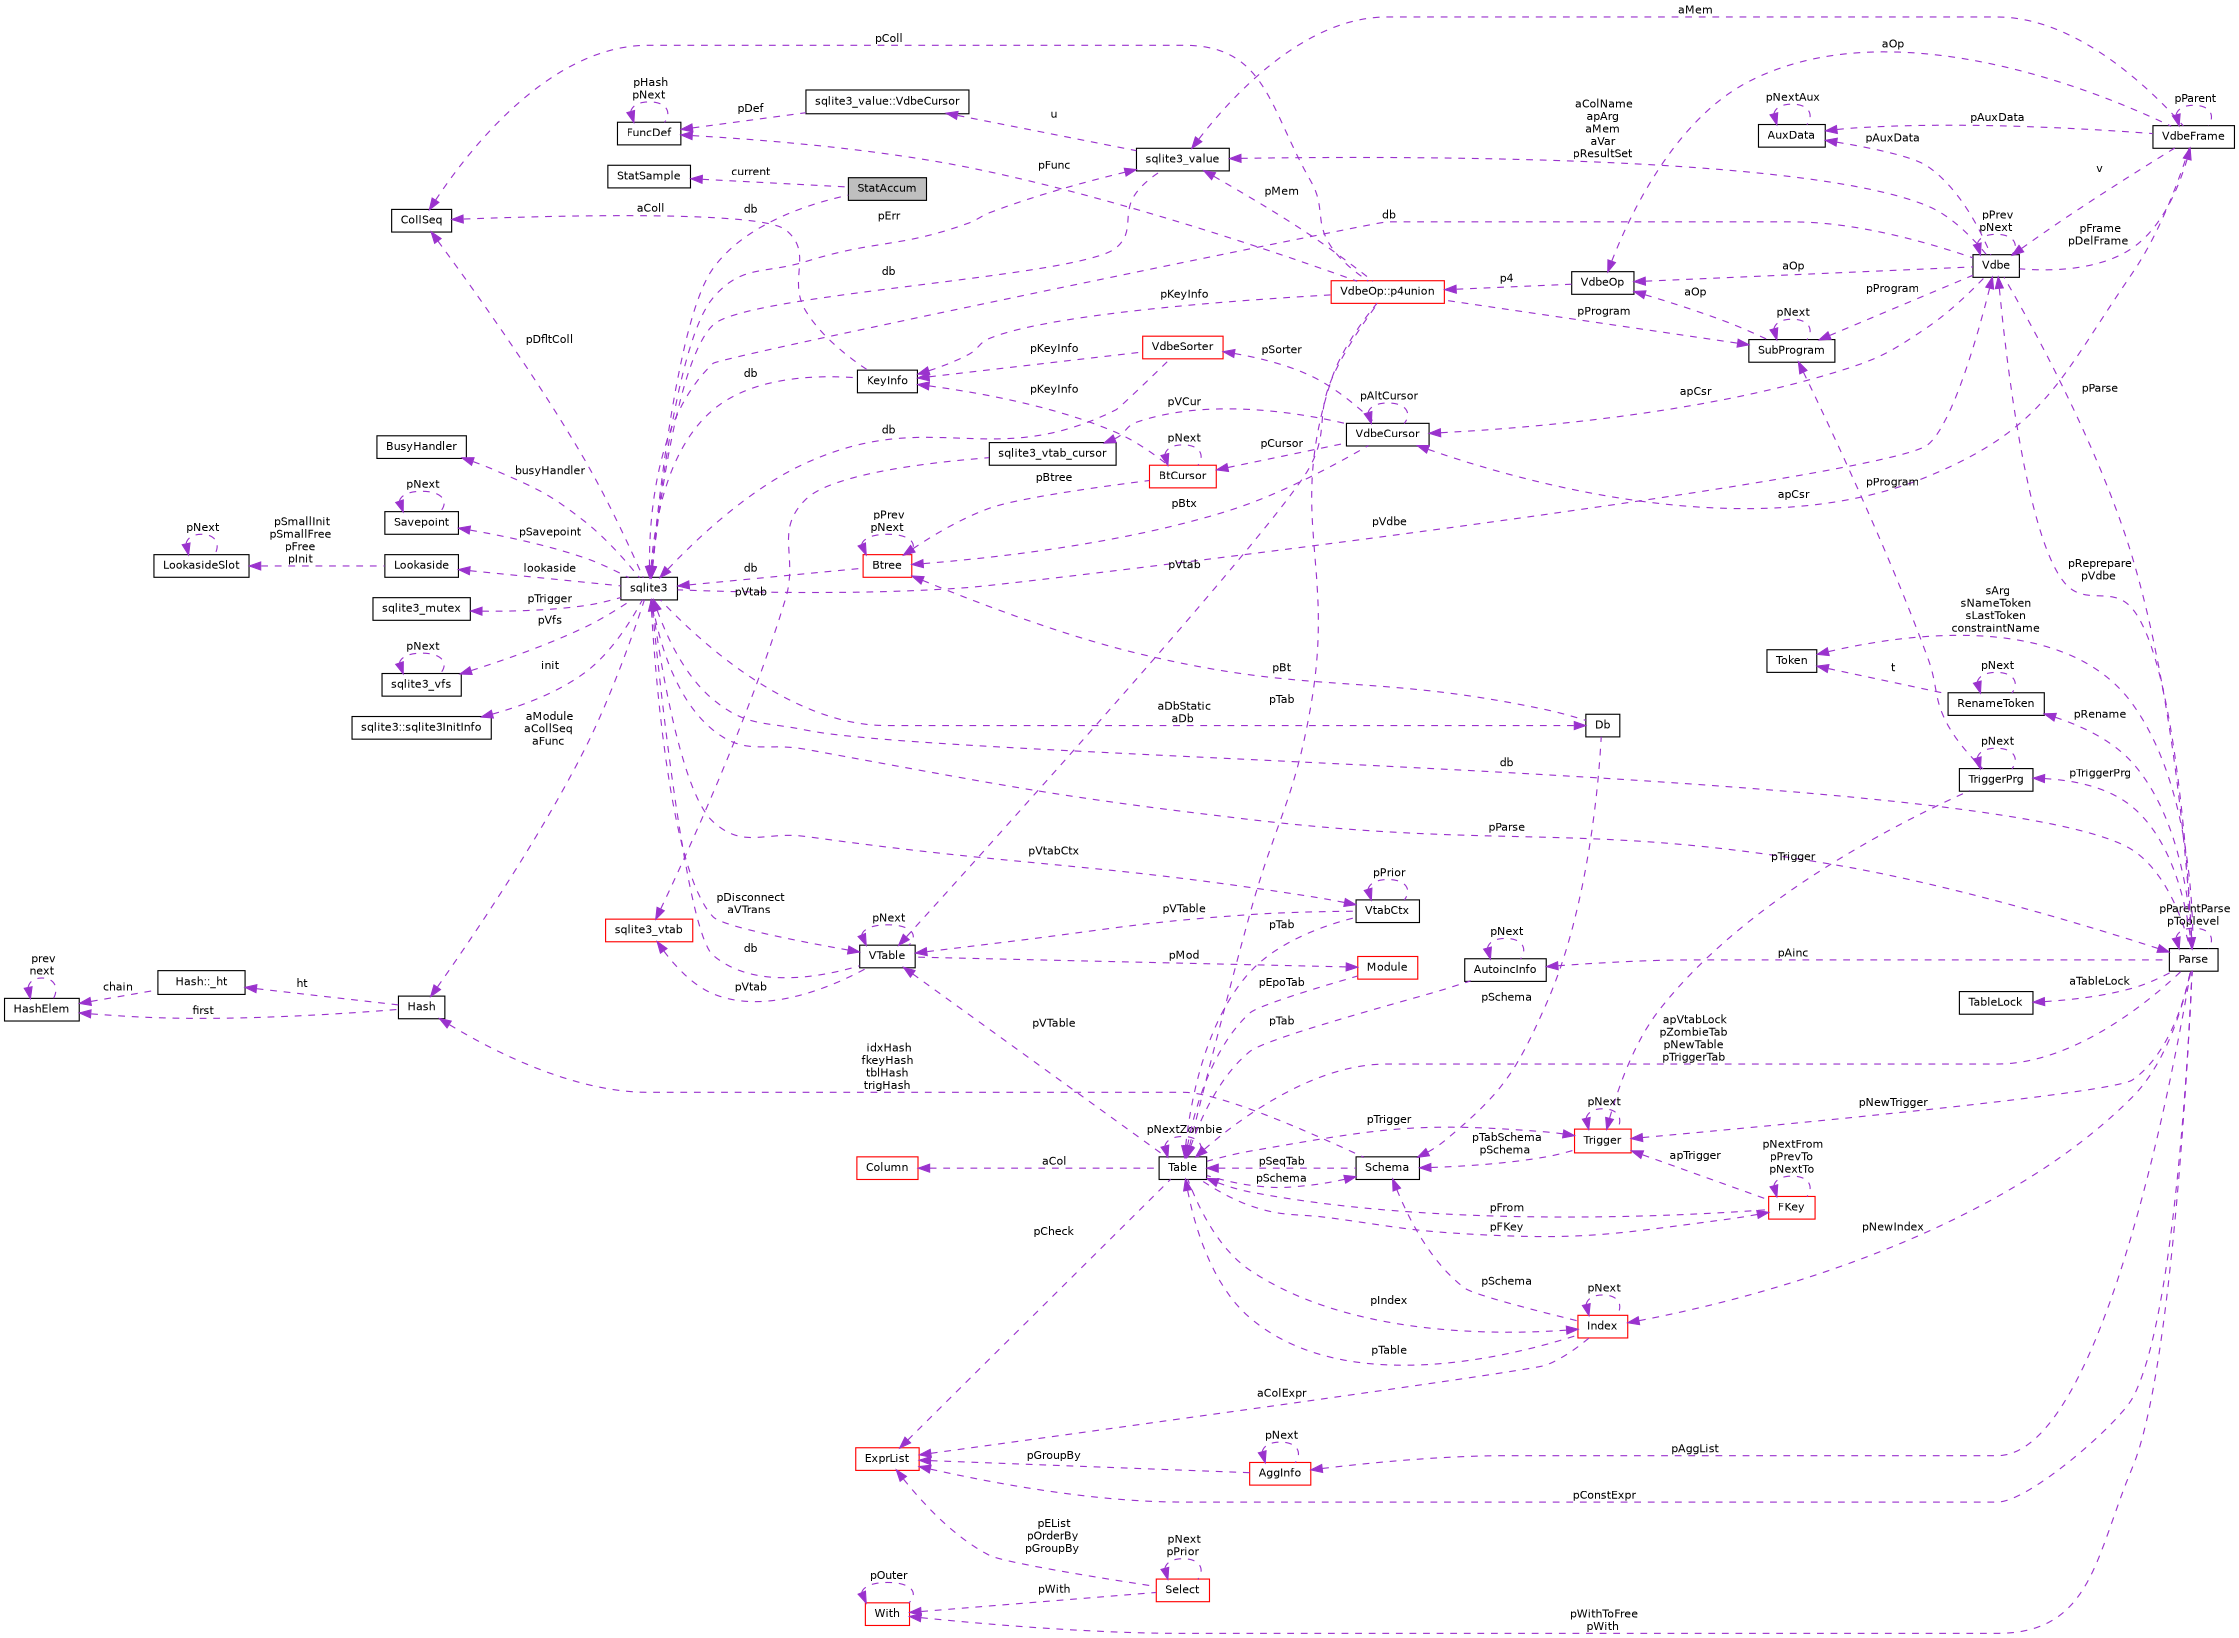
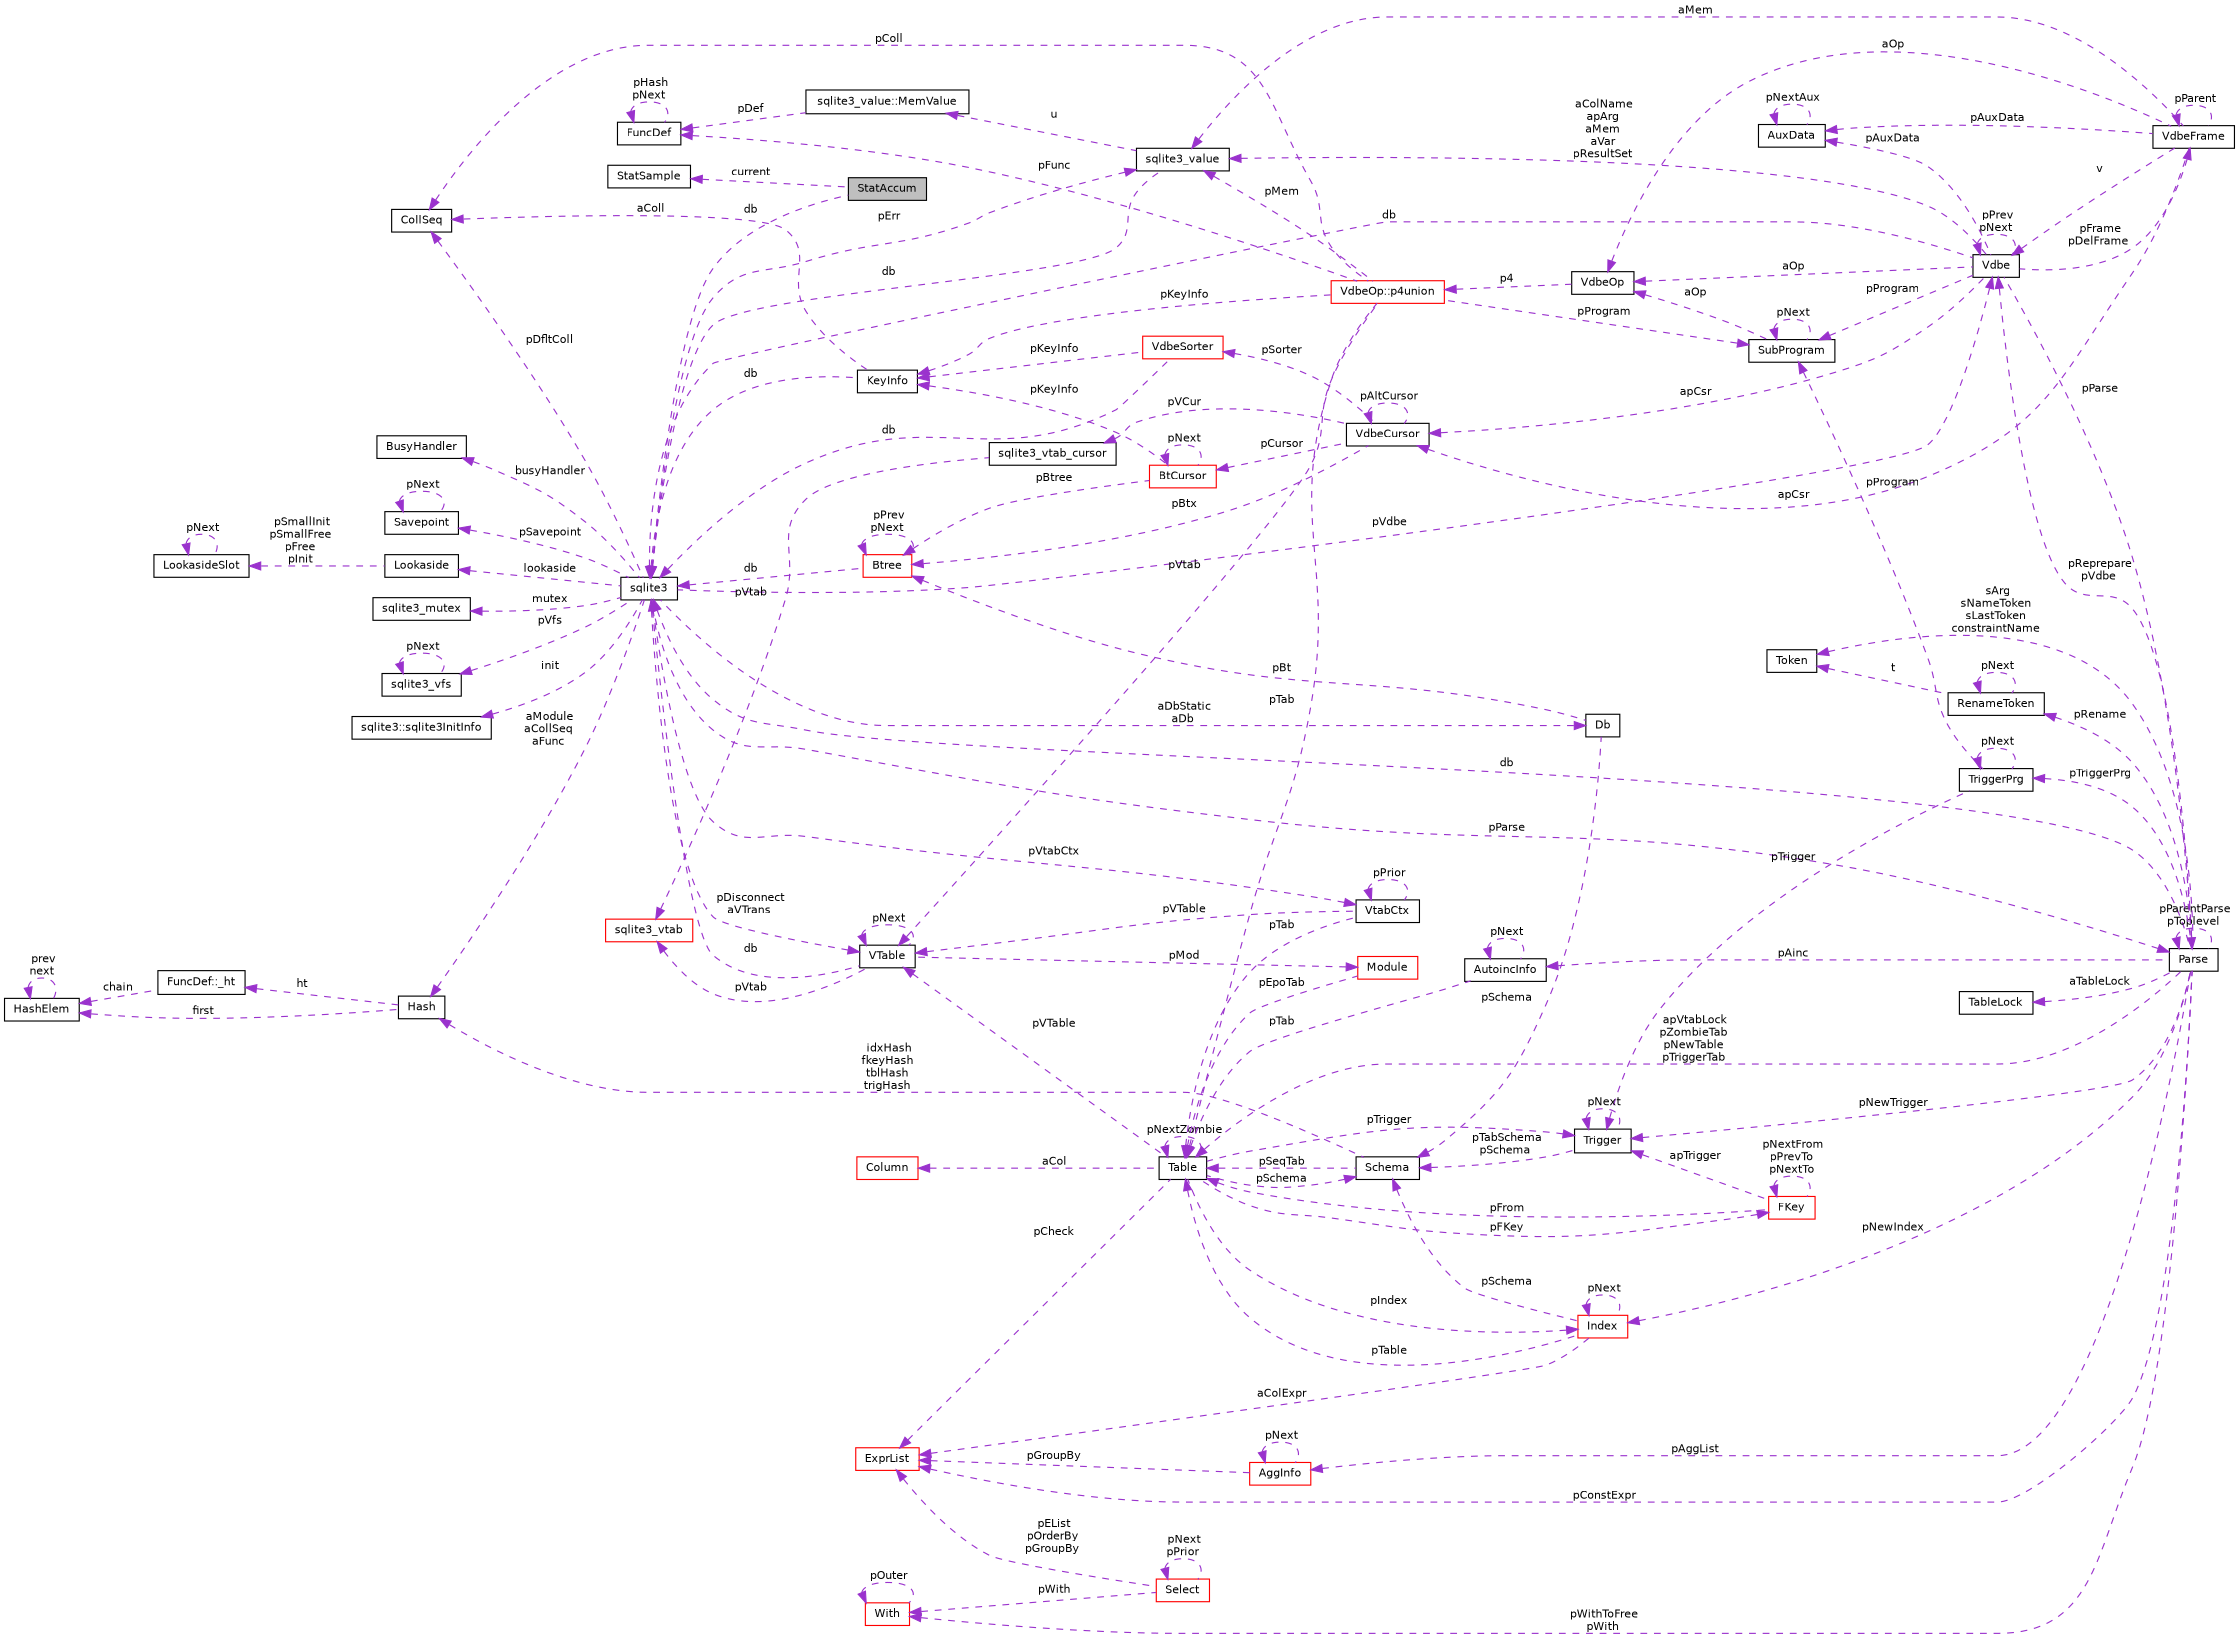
node "sqlite3_value::VdbeCursor": label "sqlite3_value::VdbeCursor" -> "sqlite3_value::MemValue"
edge "sqlite3" -> "sqlite3_mutex": label " pTrigger" -> " mutex"
node "Hash::_ht": label "Hash::_ht" -> "FuncDef::_ht"
node "Trigger": color red -> black
